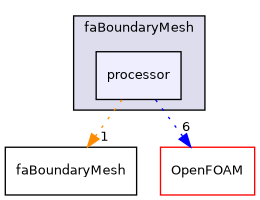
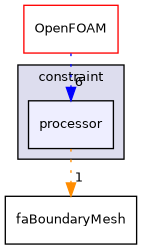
cluster "faBoundaryMesh": label "faBoundaryMesh" -> "constraint"
edge "processor" -> "OpenFOAM": reversed
